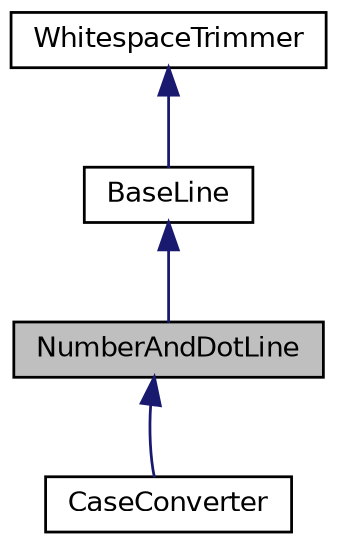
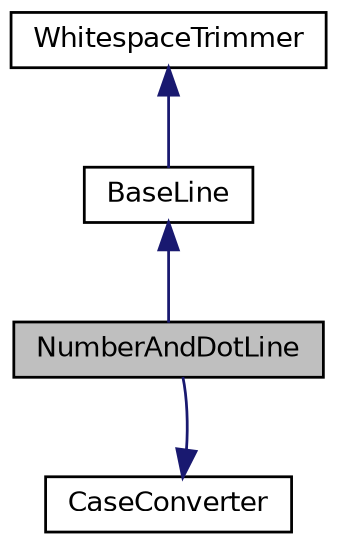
edge "CaseConverter" -> "NumberAndDotLine": reversed
